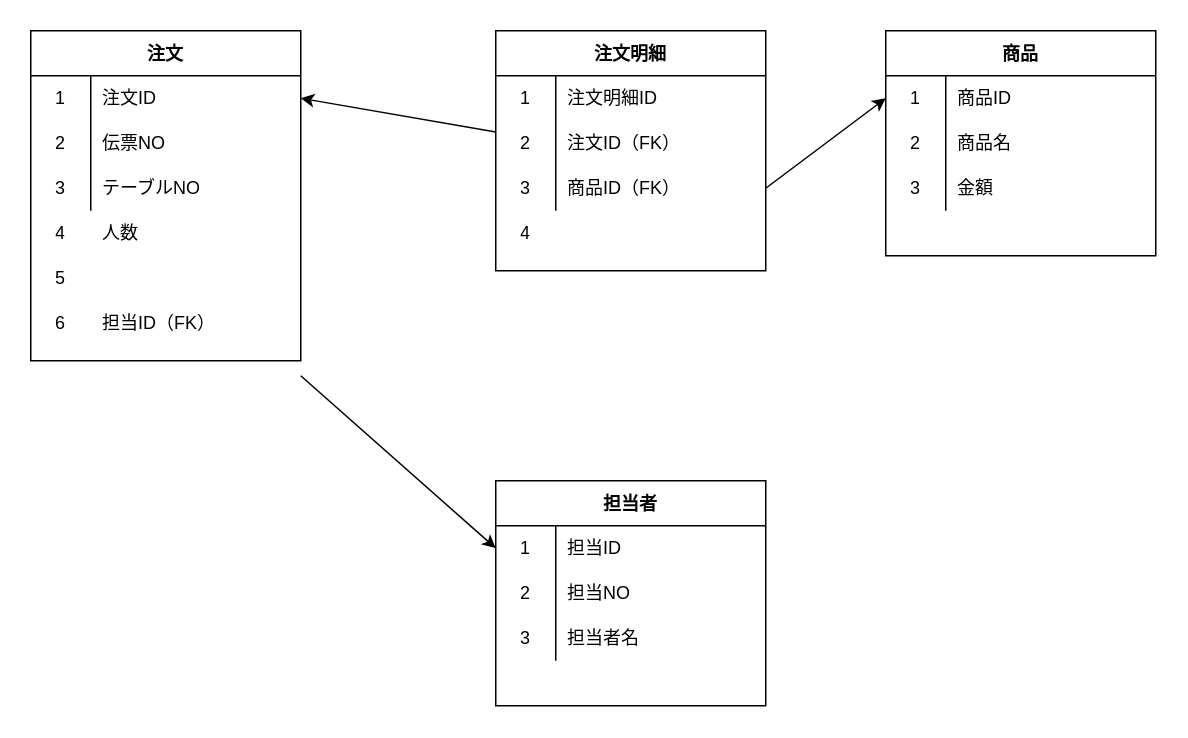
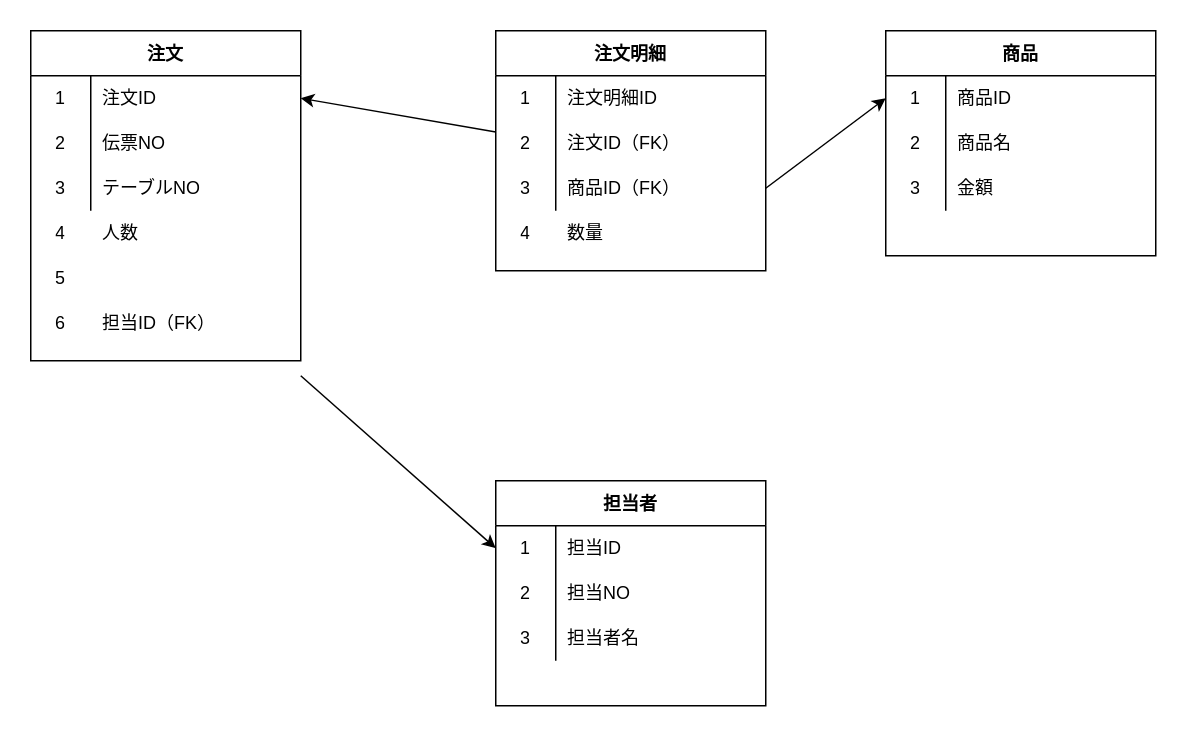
node "数量": added
